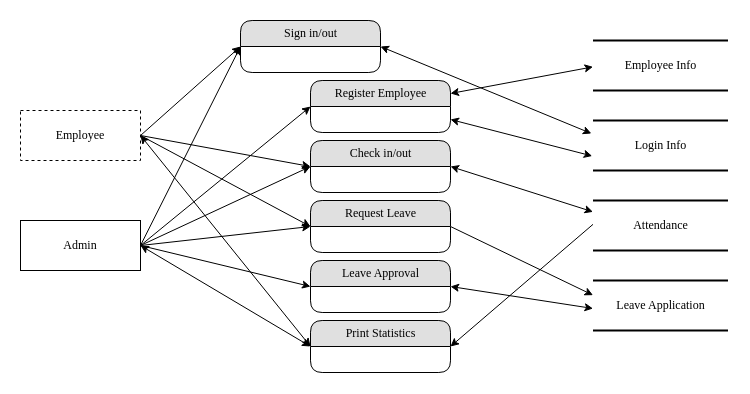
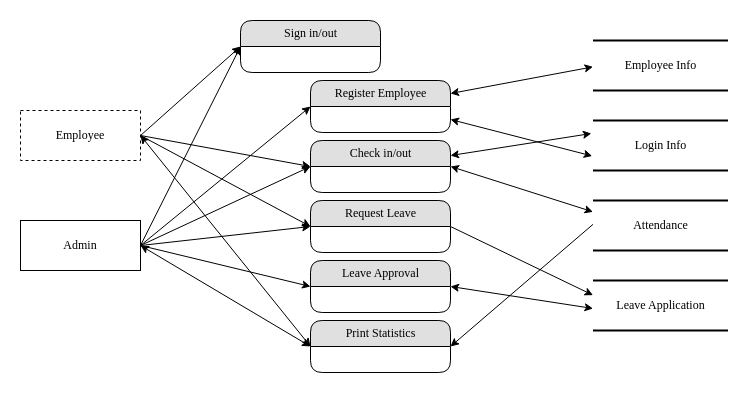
edge "Sign in/out" -- "Login Info": now "Check in/out" -- "Login Info"
